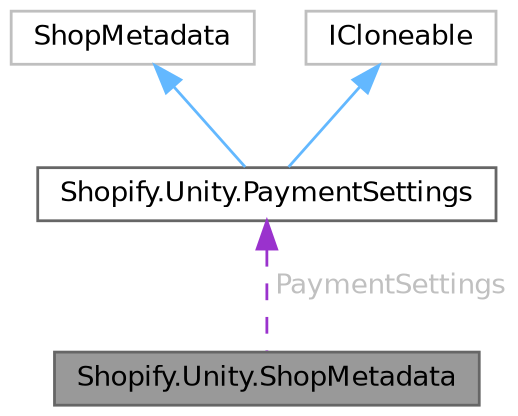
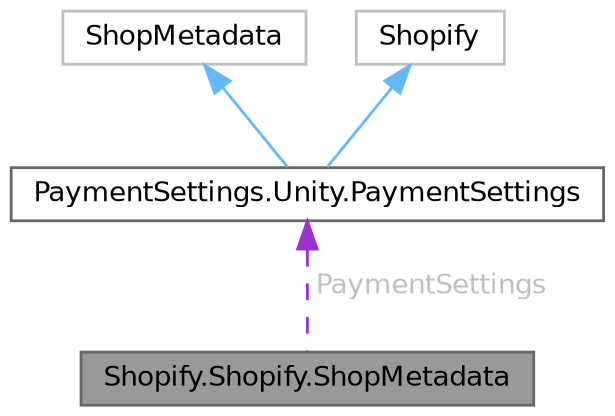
node "ICloneable": label "ICloneable" -> "Shopify"
node "Shopify.Unity.PaymentSettings": label "Shopify.Unity.PaymentSettings" -> "PaymentSettings.Unity.PaymentSettings"
node "Shopify.Unity.ShopMetadata": label "Shopify.Unity.ShopMetadata" -> "Shopify.Shopify.ShopMetadata"
